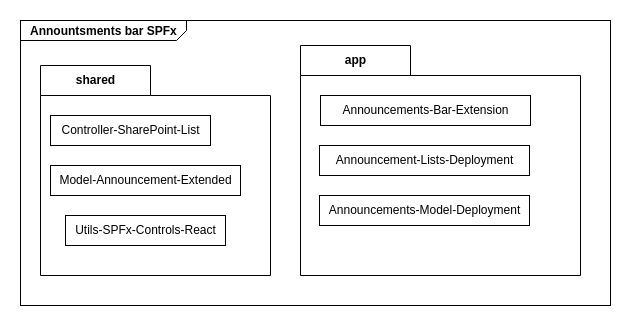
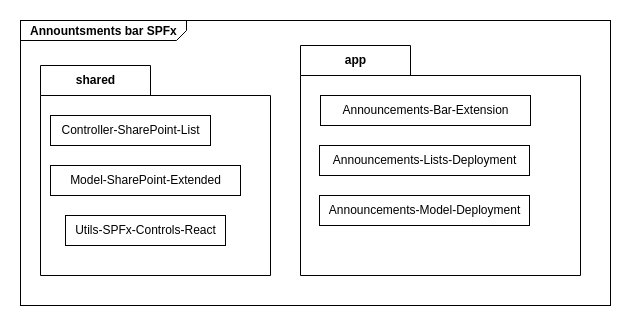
node "Announcement-Lists-Deployment": label "Announcement-Lists-Deployment" -> "Announcements-Lists-Deployment"
node "Model-Announcement-Extended": label "Model-Announcement-Extended" -> "Model-SharePoint-Extended"
